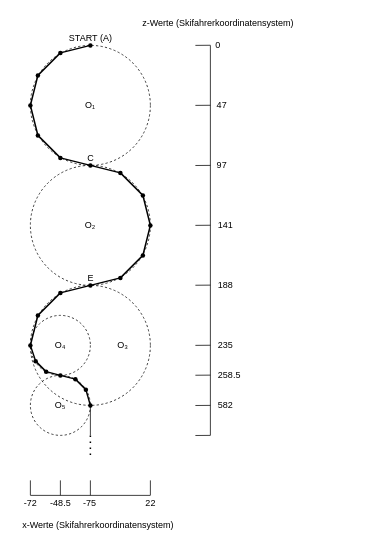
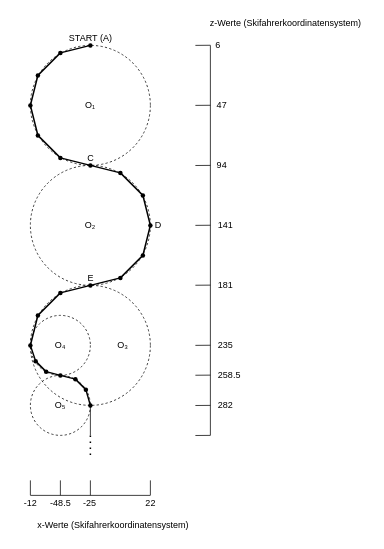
node "z-Werte (Skifahrerkoordinatensystem)": moved (218, 23) -> (285, 23)
node "0": label "0" -> "6"
node "97": label "97" -> "94"
node "D": added
node "188": label "188" -> "181"
node "582": label "582" -> "282"
node "-72": label "-72" -> "-12"
node "-75": label "-75" -> "-25"
node "x-Werte (Skifahrerkoordinatensystem)": moved (98, 525) -> (113, 525)
